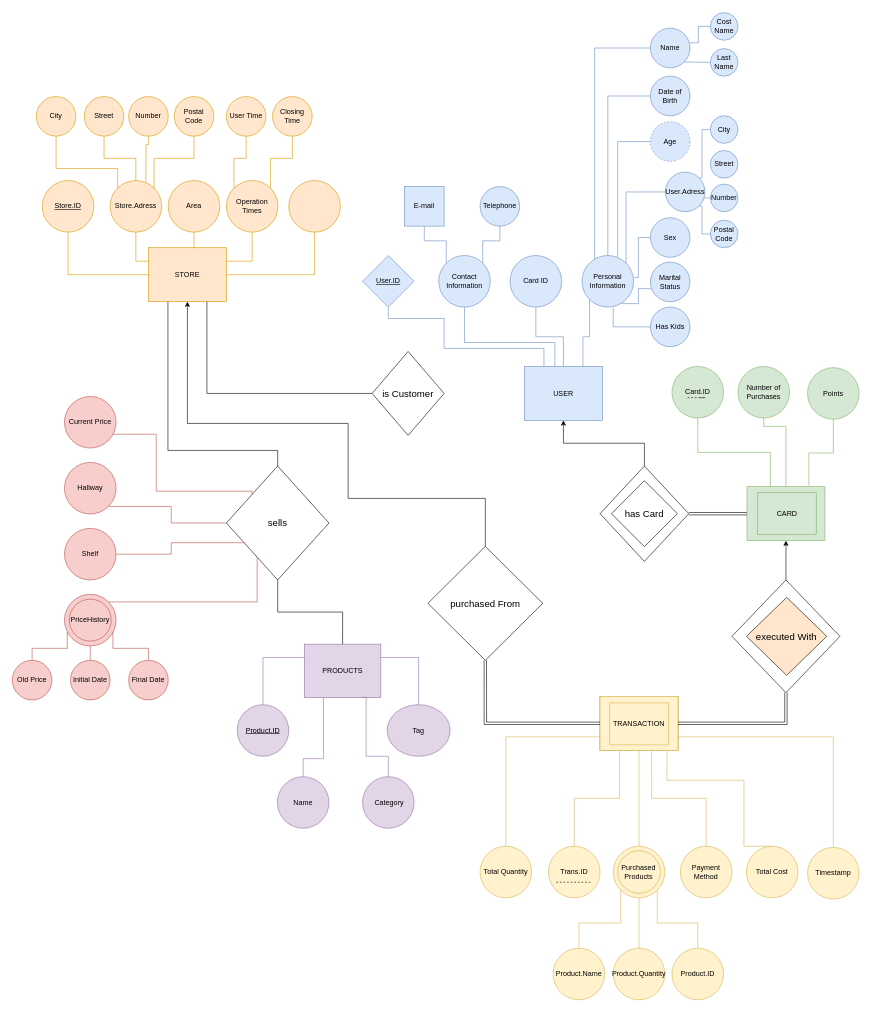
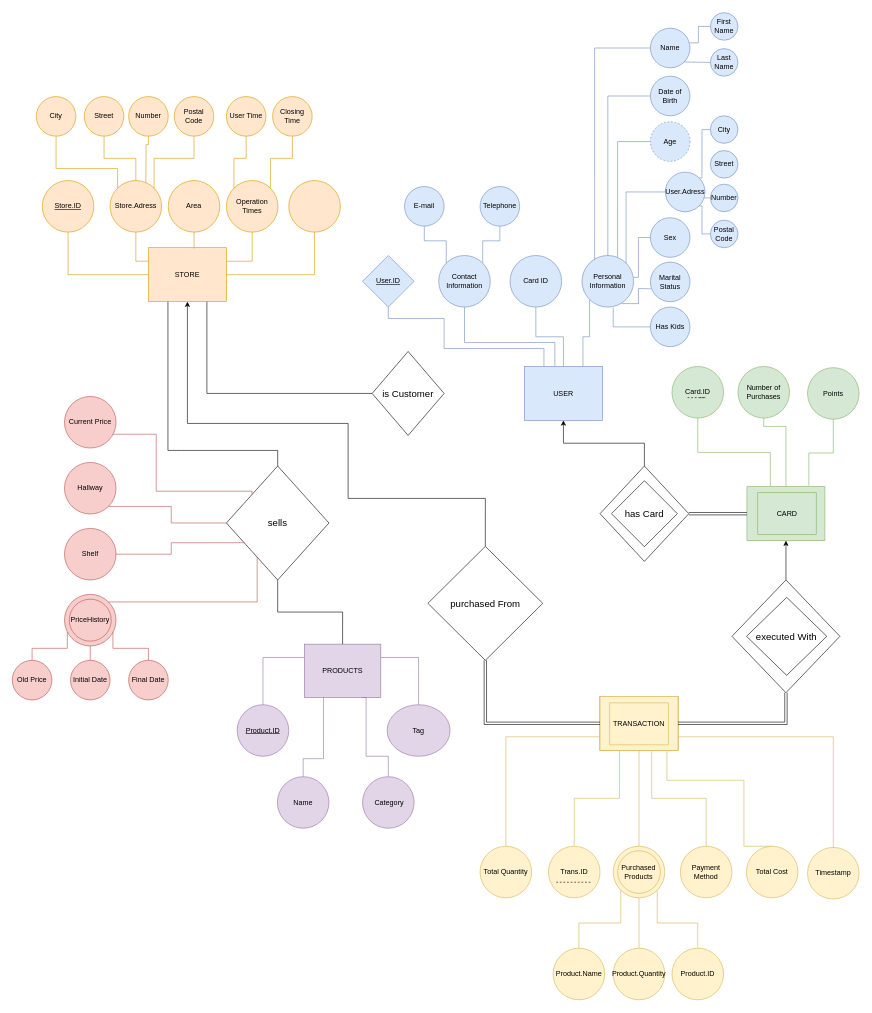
node "Cost Name": label "Cost Name" -> "First Name"
node "E-mail": shape rectangle -> ellipse
node "executed With": fillcolor #ffe6cc -> #ffffff
